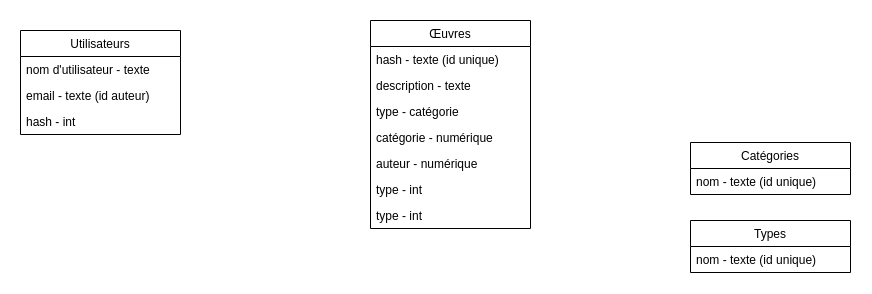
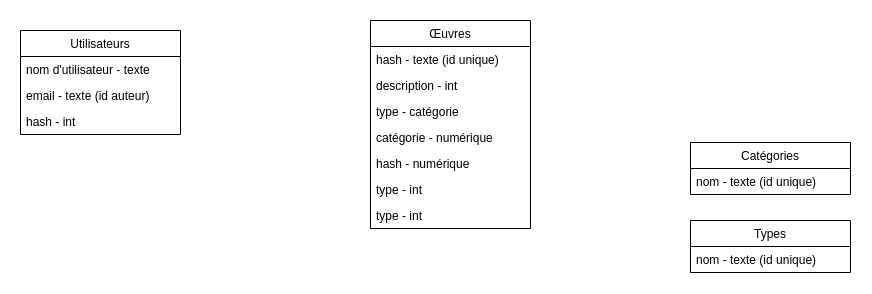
node "description - texte": label "description - texte" -> "description - int"
node "auteur - numérique": label "auteur - numérique" -> "hash - numérique"
